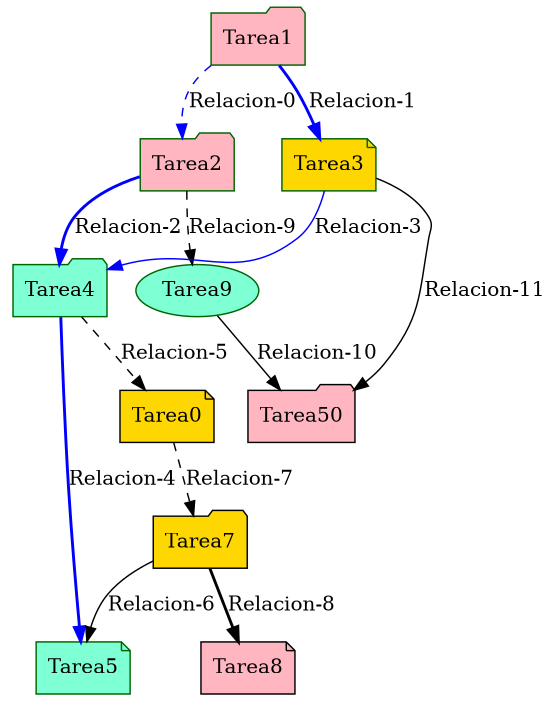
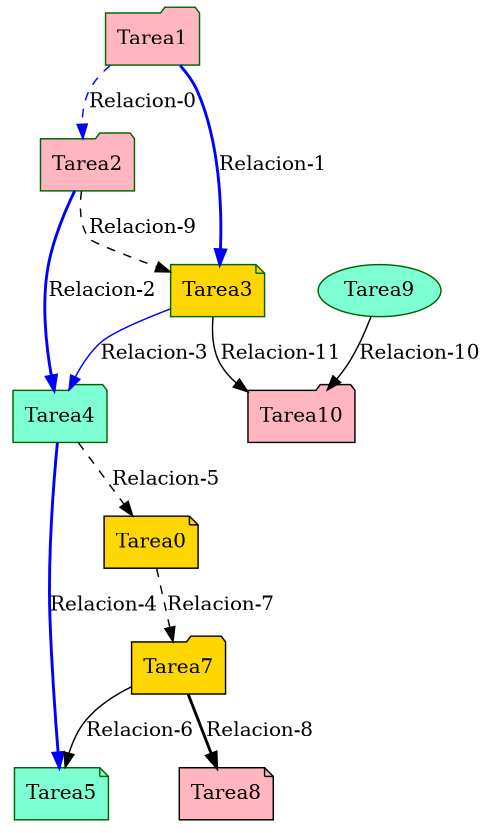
edge "Tarea2" -> "Tarea9": now "Tarea2" -> "Tarea3"
node "Tarea50": label "Tarea50" -> "Tarea10"
